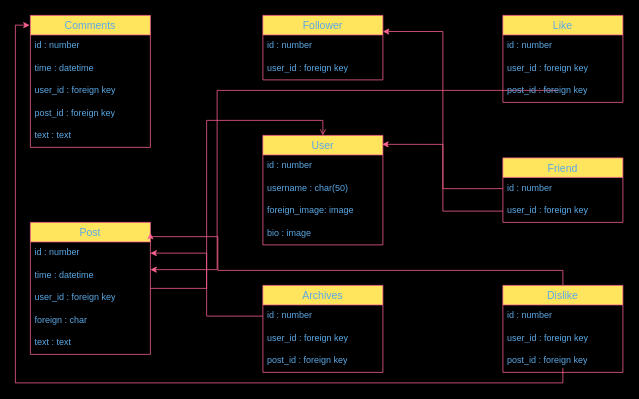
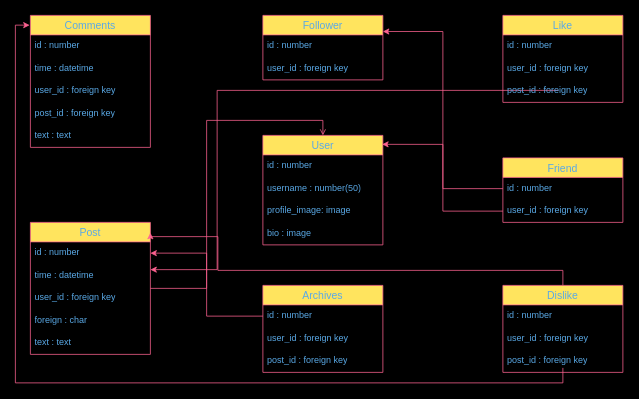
node "username : char(50)": label "username : char(50)" -> "username : number(50)"
node "foreign_image: image": label "foreign_image: image" -> "profile_image: image"
